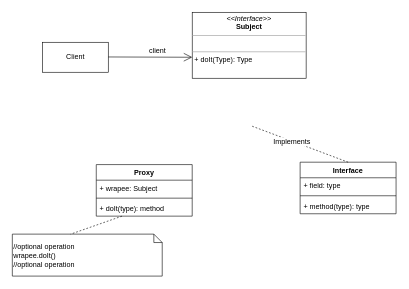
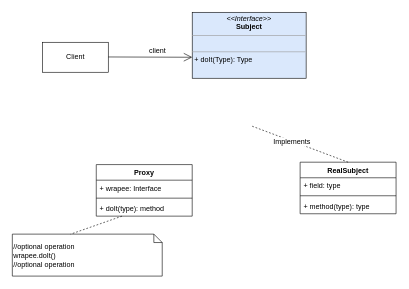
node "<<Interface>> Subject + doIt(Type): Type": fillcolor #ffffff -> #dae8fc
node "Interface": label "Interface" -> "RealSubject"
node "+ wrapee: Subject": label "+ wrapee: Subject" -> "+ wrapee: Interface"
